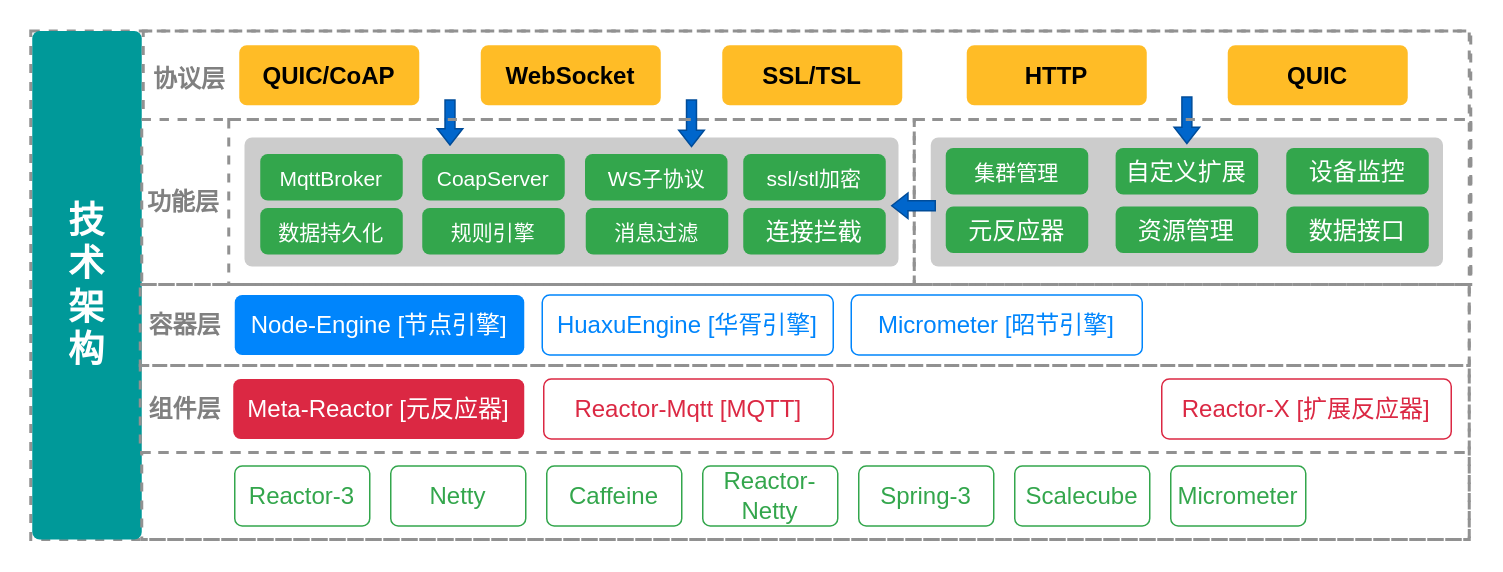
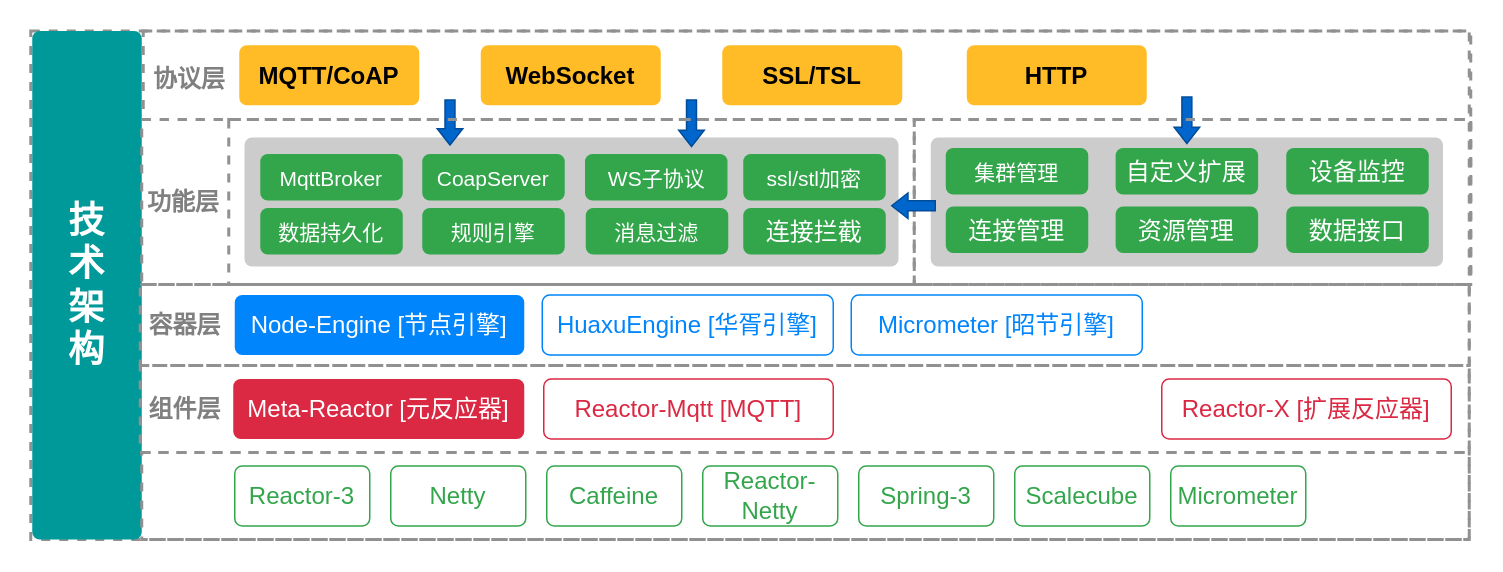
node "QUIC": removed
node "QUIC/CoAP": label "QUIC/CoAP" -> "MQTT/CoAP"
node "元反应器": label "元反应器" -> "连接管理"
